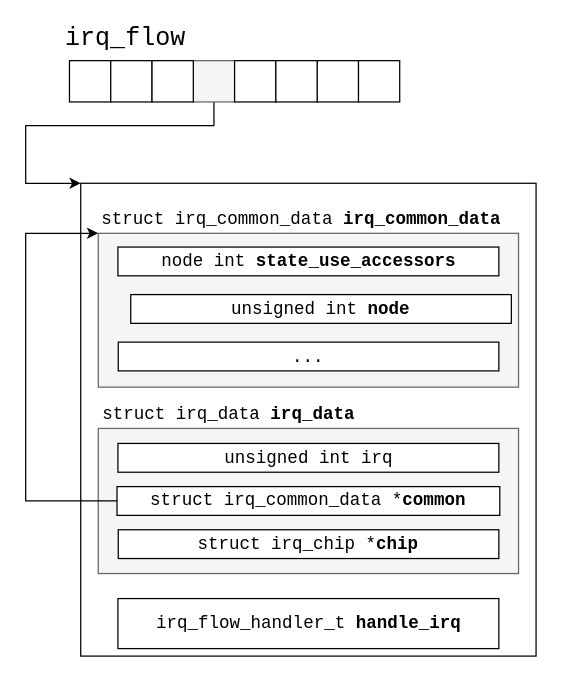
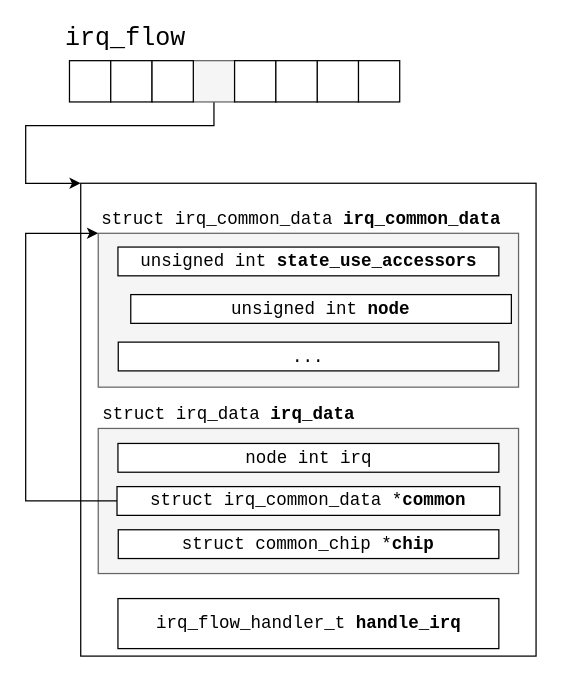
node "node int state_use_accessors": label "node int state_use_accessors" -> "unsigned int state_use_accessors"
node "unsigned int irq": label "unsigned int irq" -> "node int irq"
node "struct irq_chip *chip": label "struct irq_chip *chip" -> "struct common_chip *chip"
